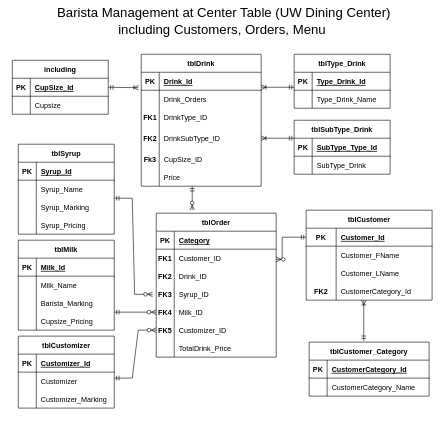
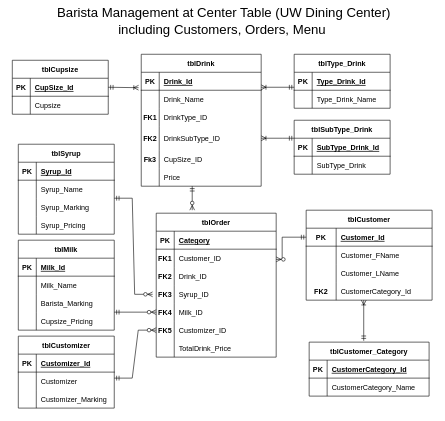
node "including": label "including" -> "tblCupsize"
node "Drink_Orders": label "Drink_Orders" -> "Drink_Name"
node "SubType_Type_Id": label "SubType_Type_Id" -> "SubType_Drink_Id"
